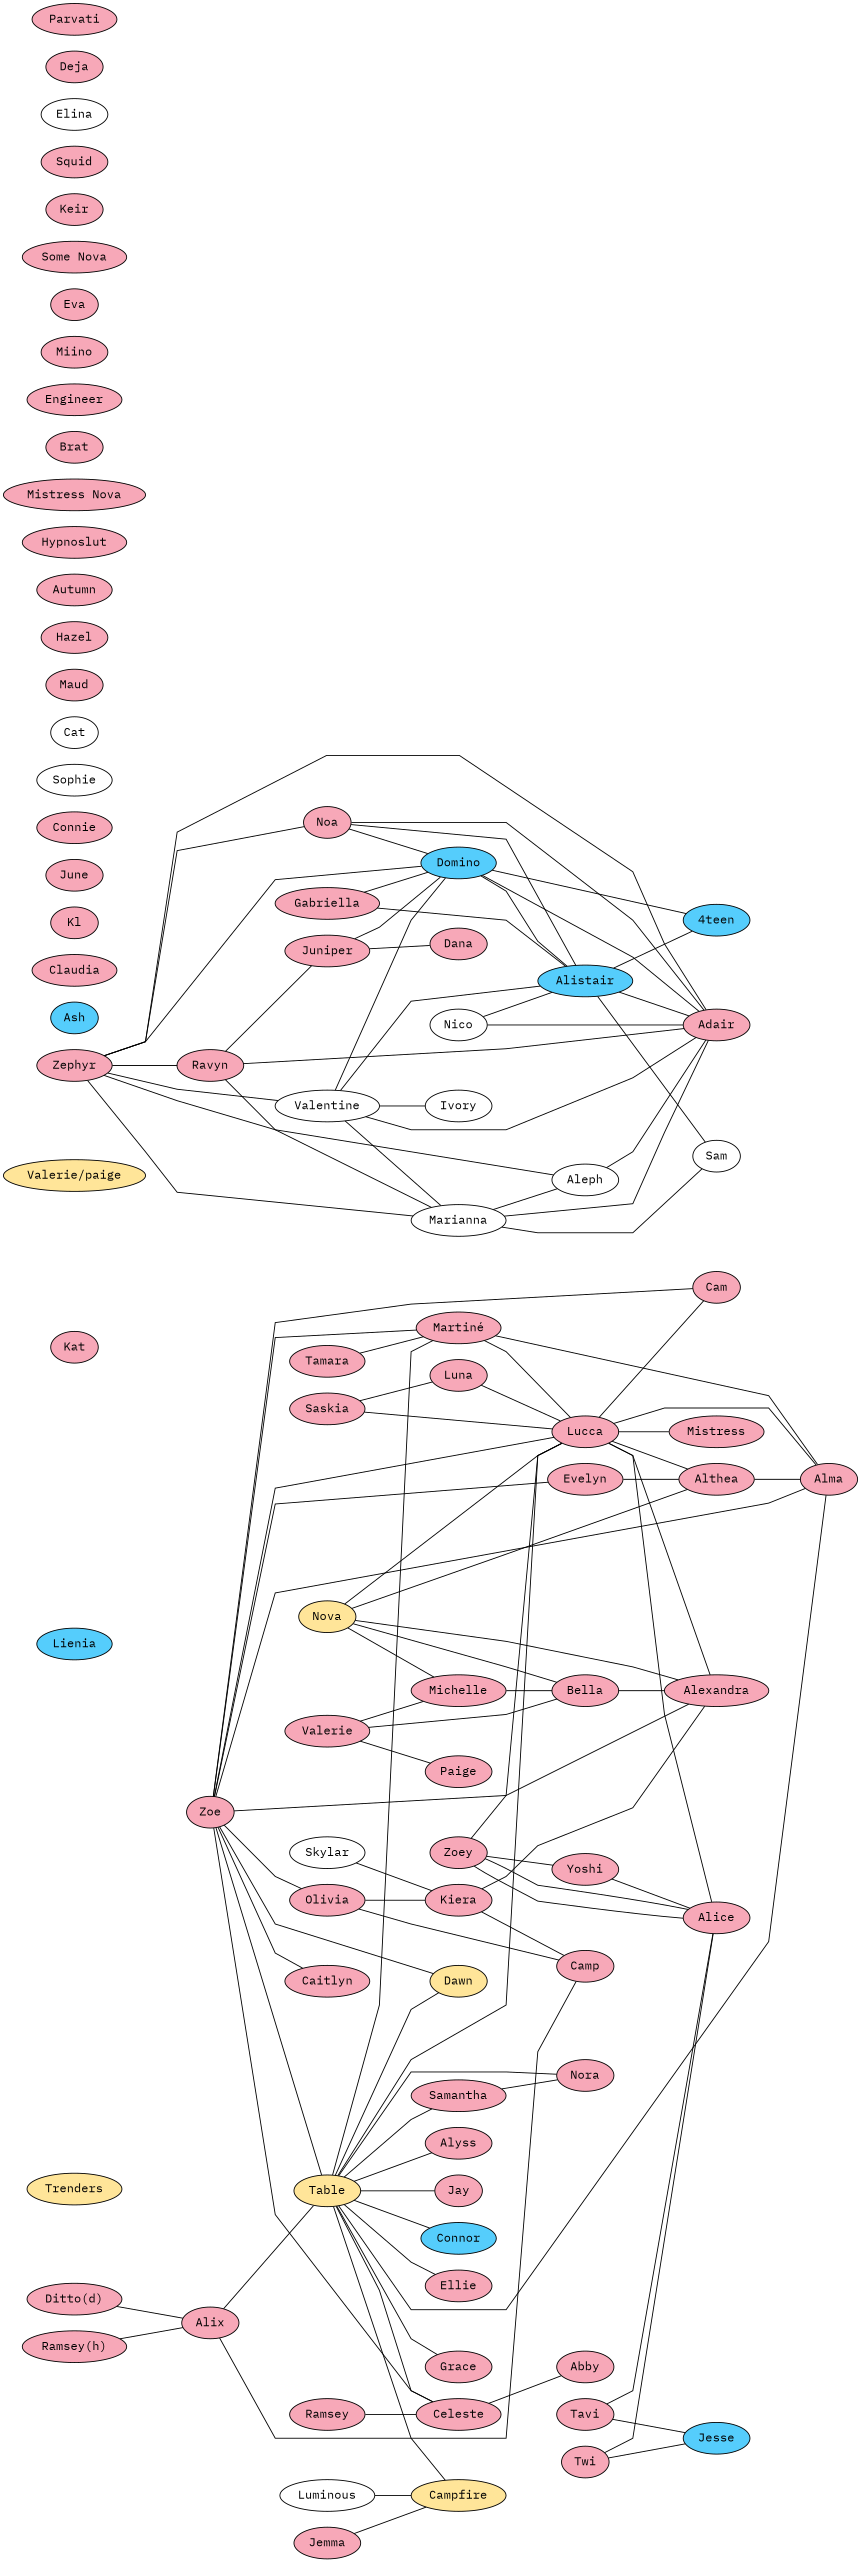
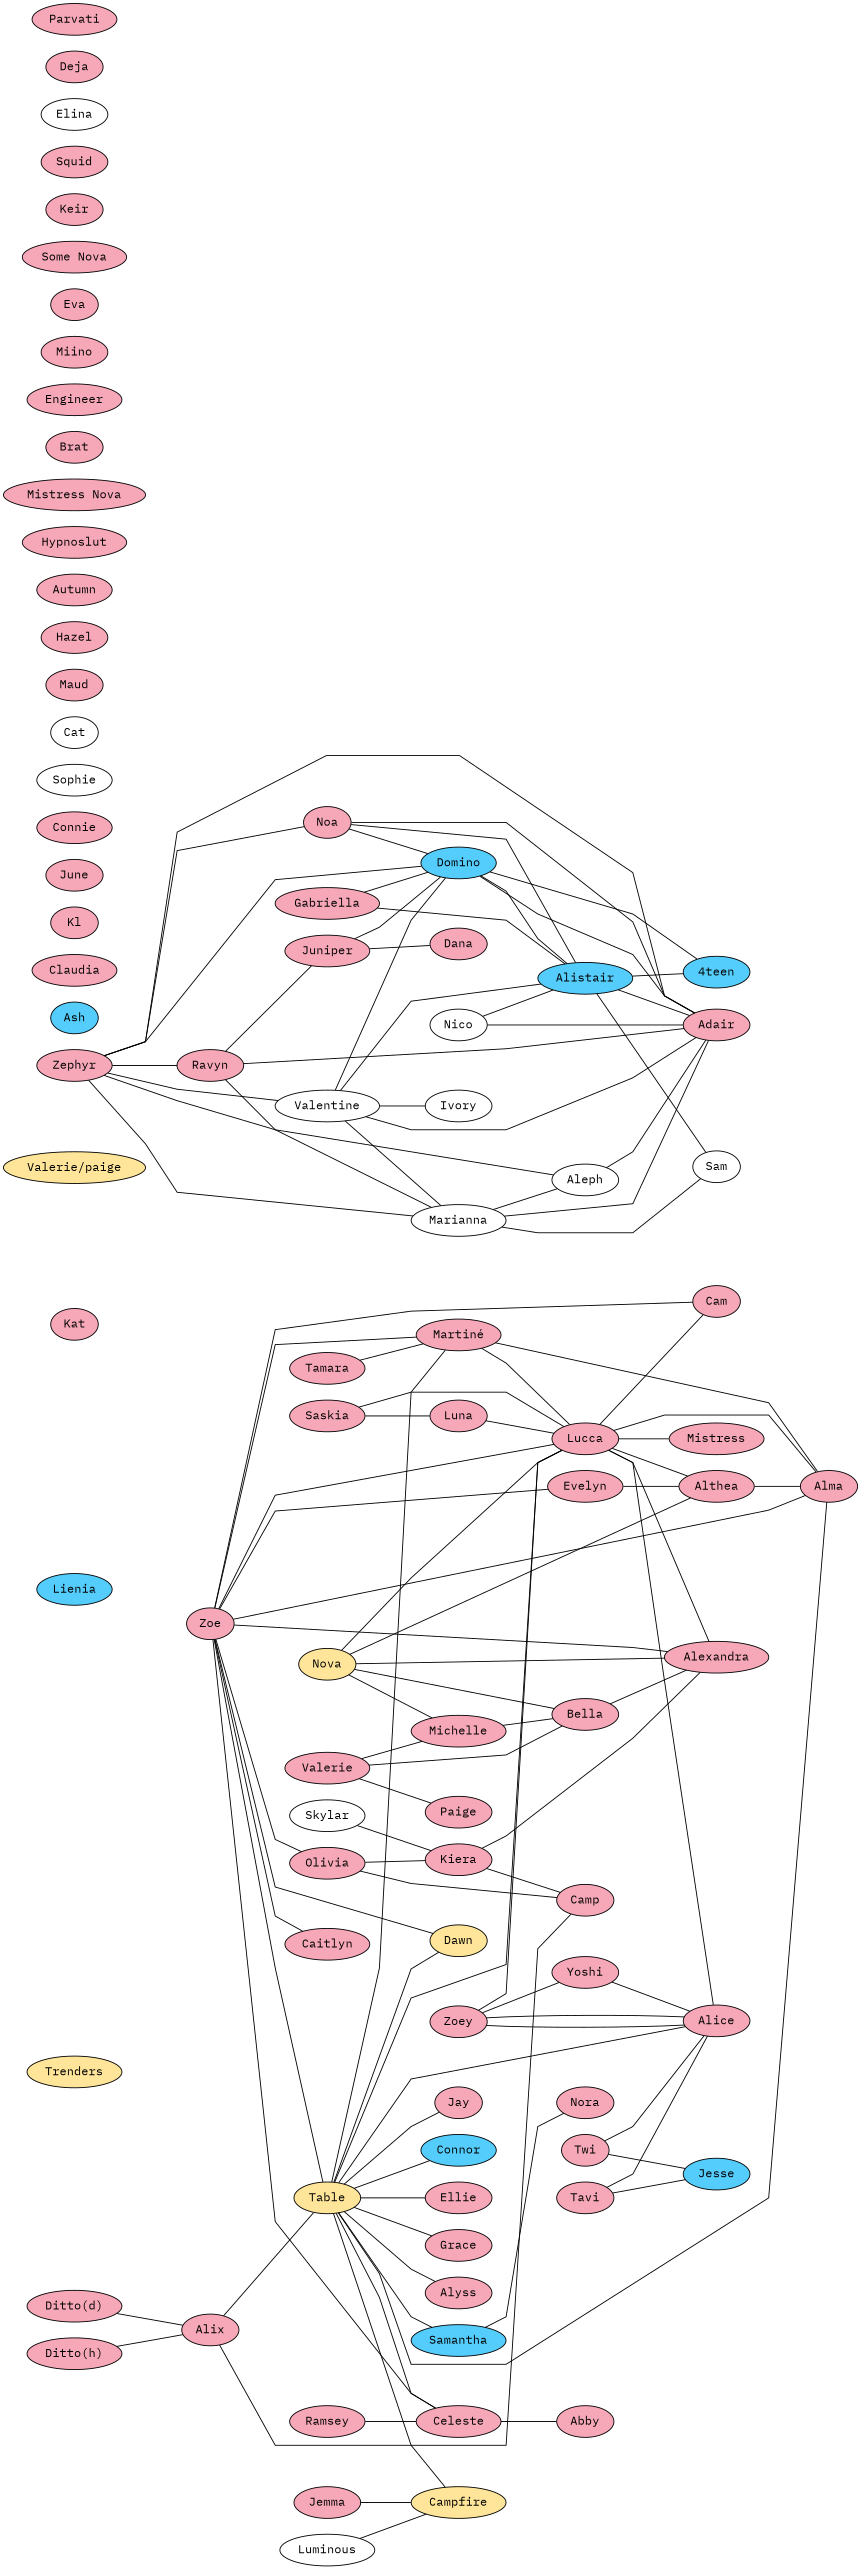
edge "Nora" -- "Table": now "Alice" -- "Table"
node "Samantha": fillcolor #f7a8b8 -> #55cdfc
node "Ramsey(h)": label "Ramsey(h)" -> "Ditto(h)"
